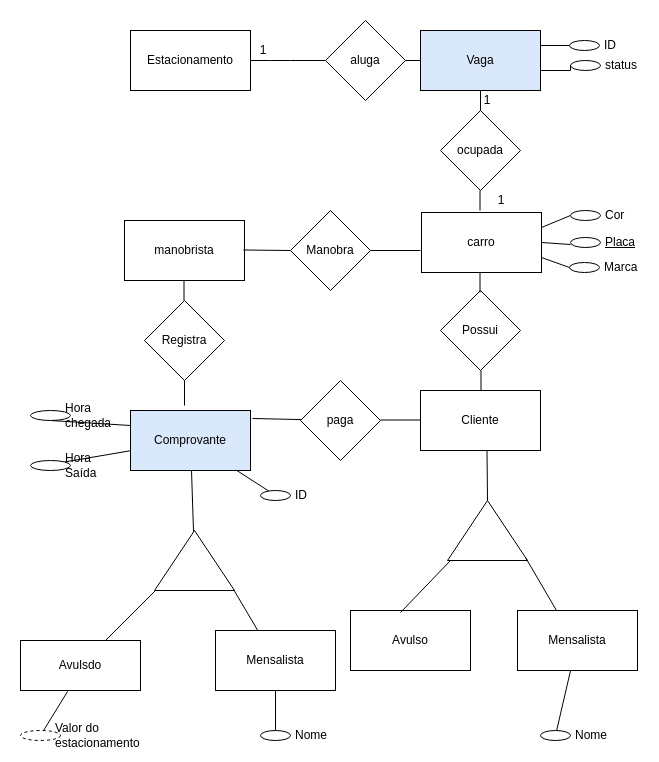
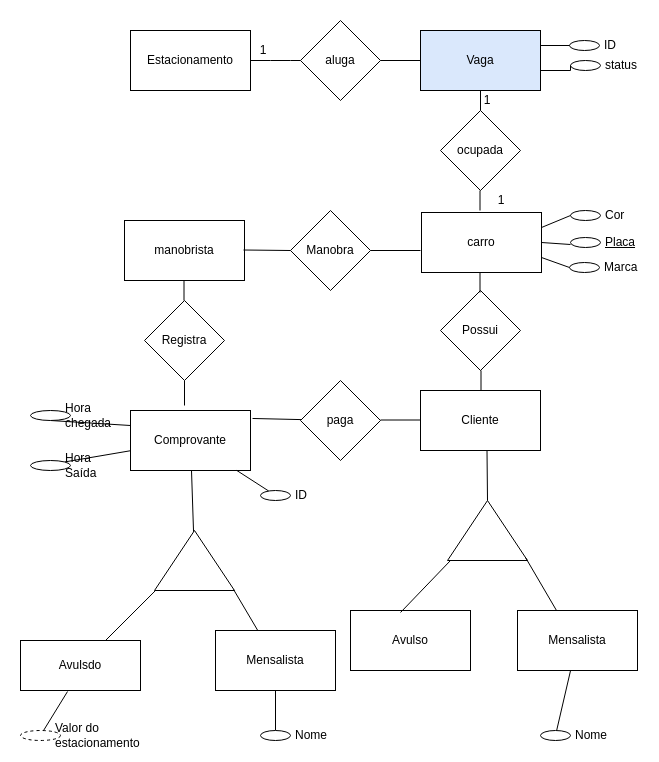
node "aluga": moved (366, 61) -> (341, 61)
node "Comprovante": fillcolor #dae8fc -> #ffffff
